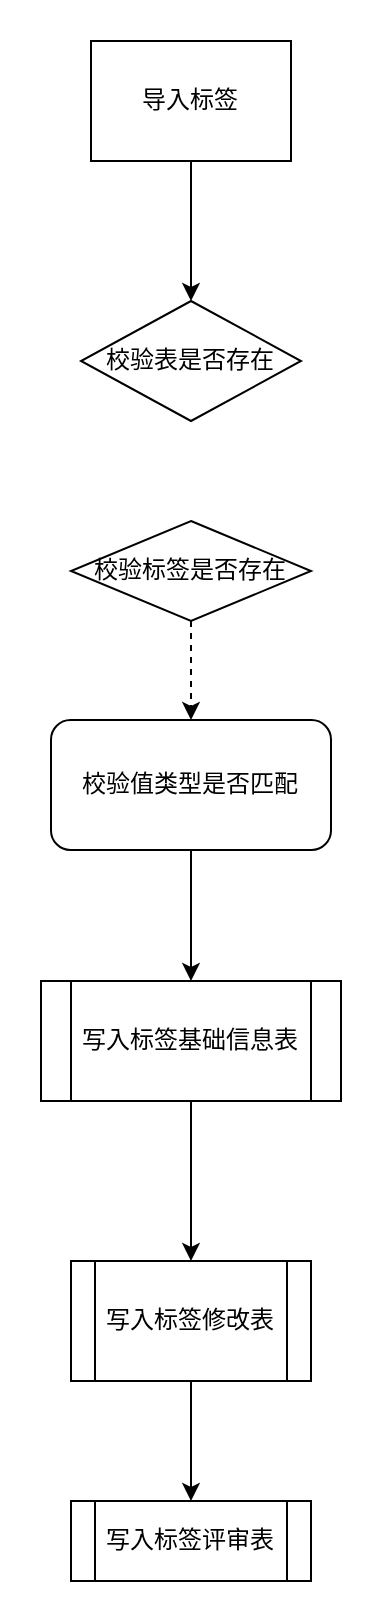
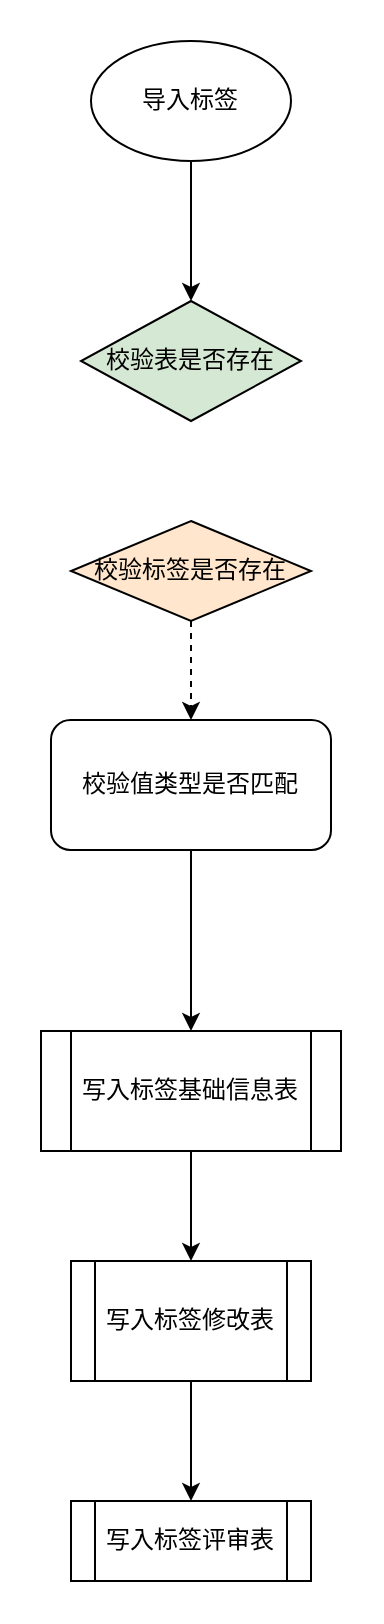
node "导入标签": shape rectangle -> ellipse
node "校验表是否存在": fillcolor #ffffff -> #d5e8d4
node "校验标签是否存在": fillcolor #ffffff -> #ffe6cc
node "写入标签基础信息表": moved (191, 1041) -> (191, 1091)
